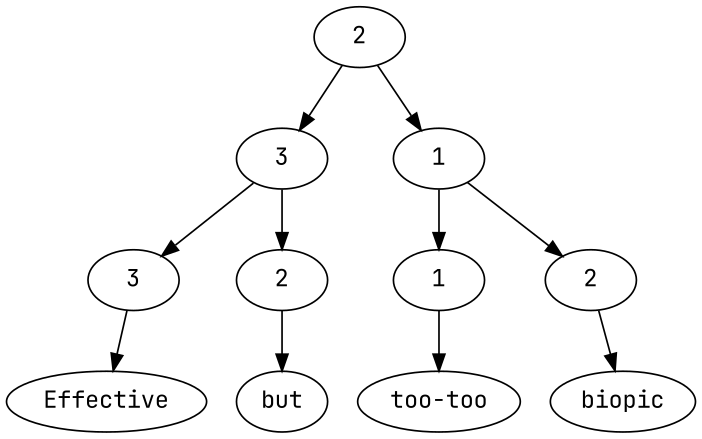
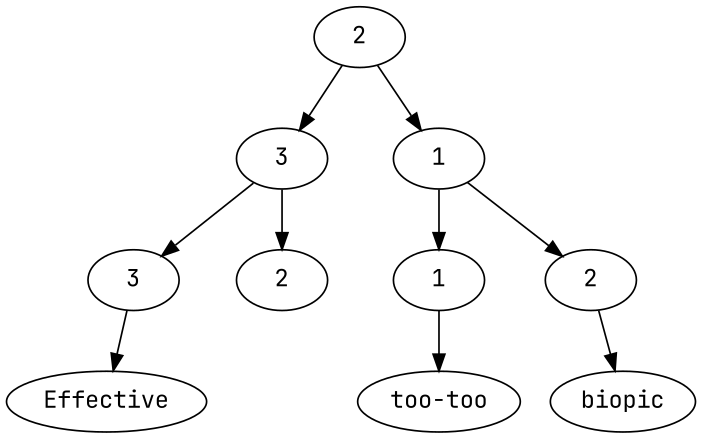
node "but": removed
